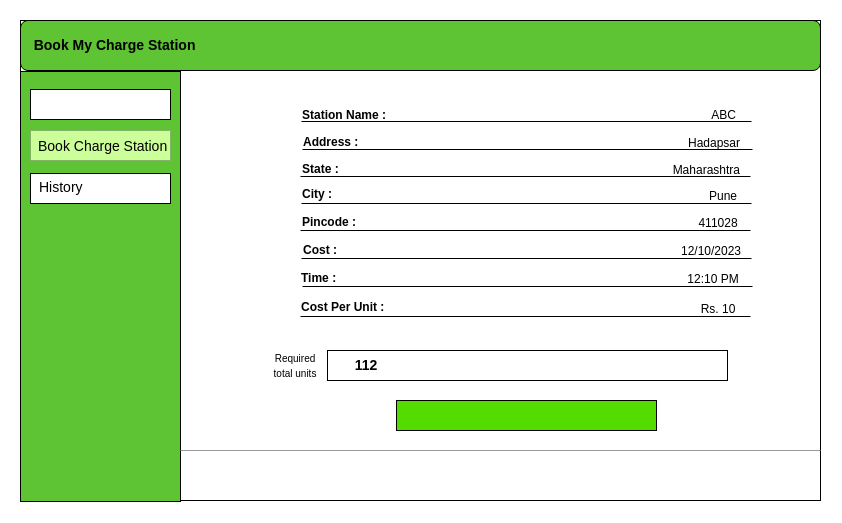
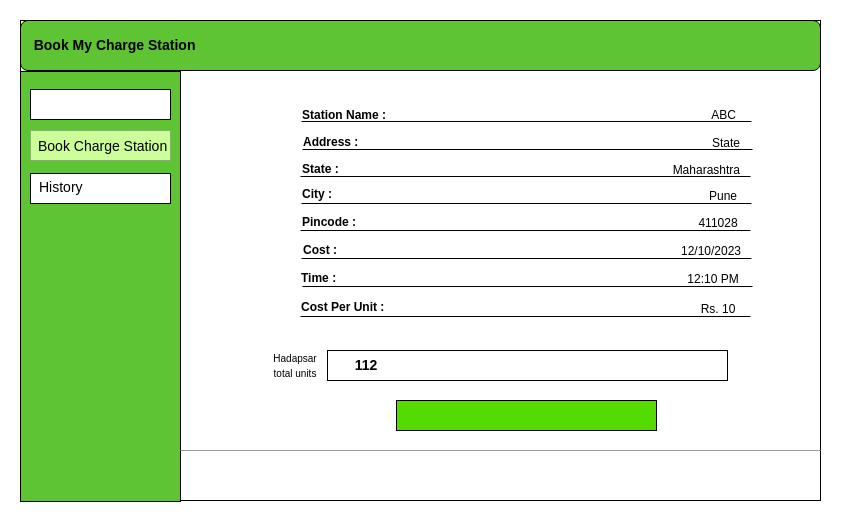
node "Hadapsar": label "Hadapsar" -> "State"
node "Required total units": label "Required total units" -> "Hadapsar total units"
